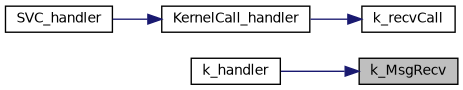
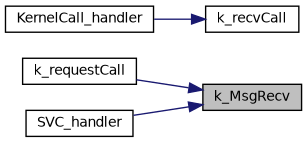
edge "SVC_handler" -> "KernelCall_handler": now "SVC_handler" -> "k_MsgRecv"
node "k_handler": label "k_handler" -> "k_requestCall"
